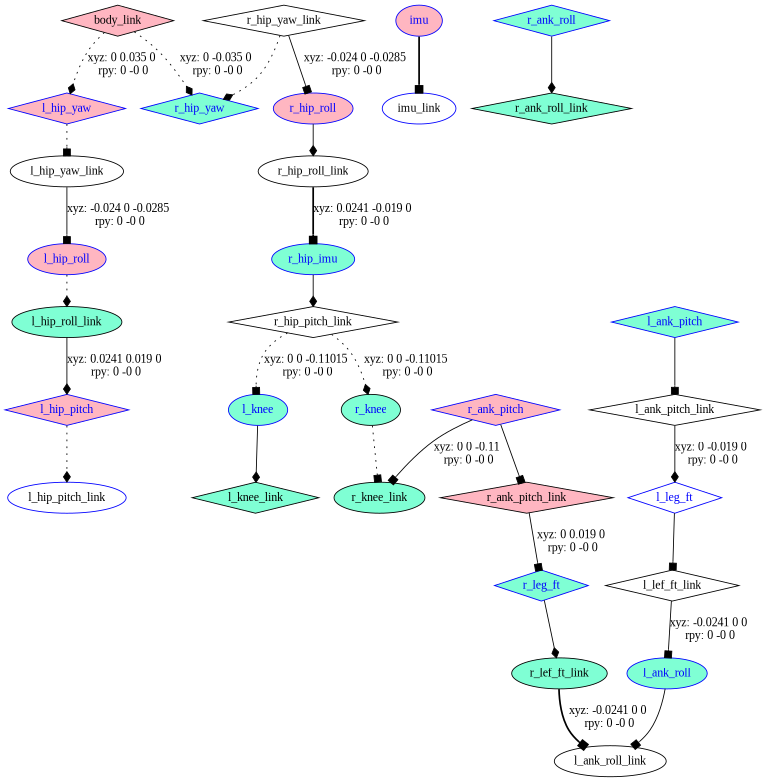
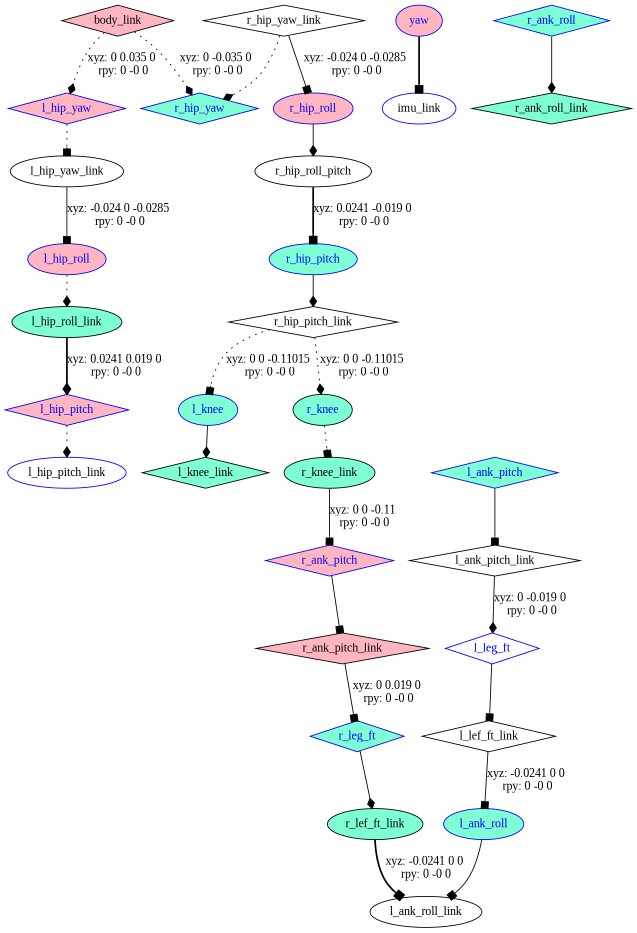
node "imu": label "imu" -> "yaw"
node "r_hip_roll_link": label "r_hip_roll_link" -> "r_hip_roll_pitch"
node "r_hip_imu": label "r_hip_imu" -> "r_hip_pitch"
edge "l_hip_roll_link" -> "l_hip_pitch": style solid -> bold
edge "r_ank_pitch" -> "r_knee_link": reversed
